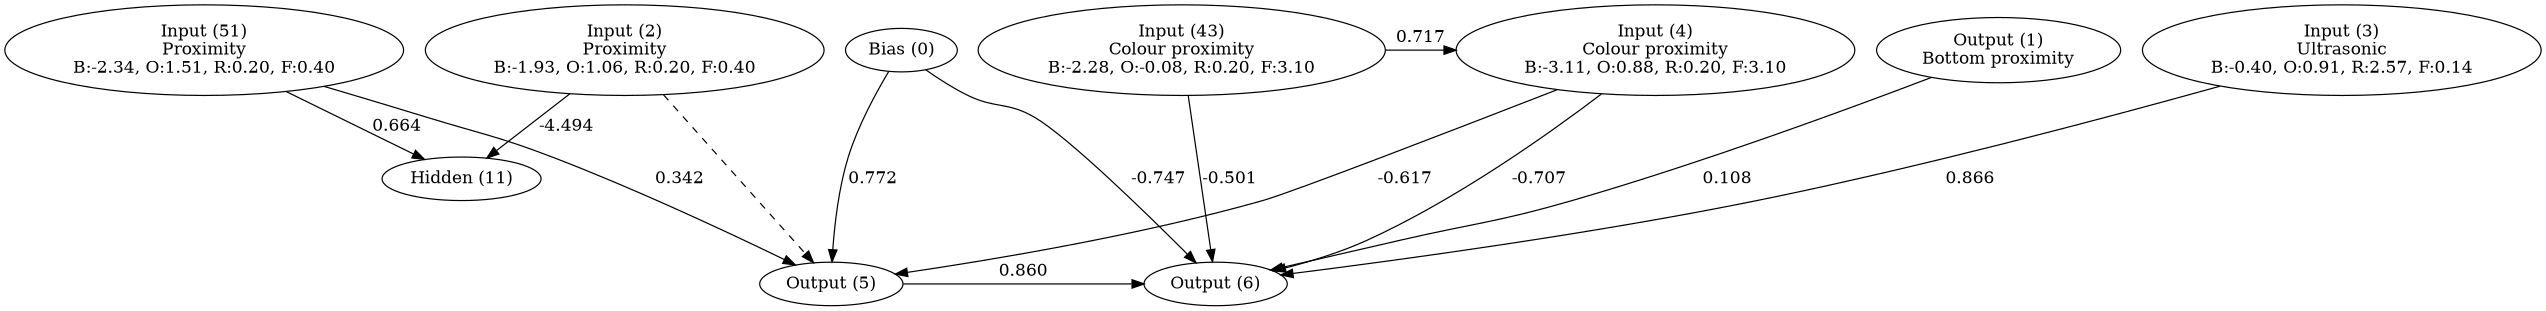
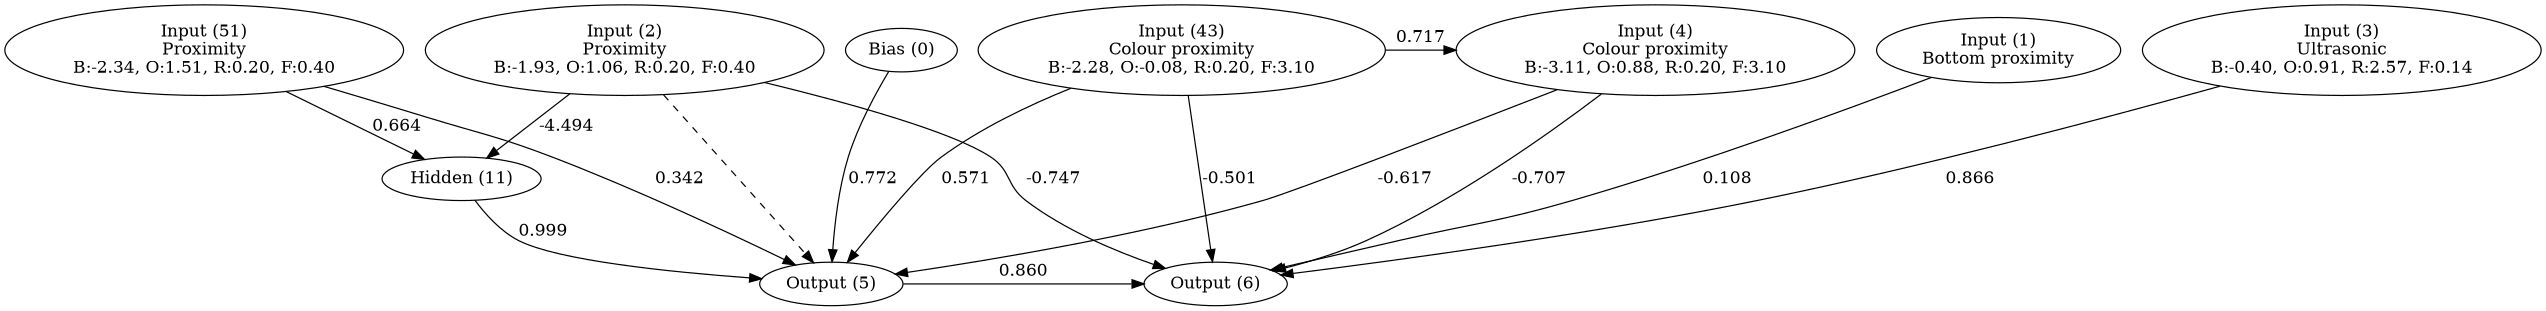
node "Output (1) Bottom proximity": label "Output (1) Bottom proximity" -> "Input (1) Bottom proximity"
edge "Bias (0)" -> "Output (6)": now "Input (2) Proximity B:-1.93, O:1.06, R:0.20, F:0.40" -> "Output (6)"
edge "Input (43) Colour proximity B:-2.28, O:-0.08, R:0.20, F:3.10" -> "Output (5)": added, label "0.571"
edge "Hidden (11)" -> "Output (5)": added, label "0.999"
